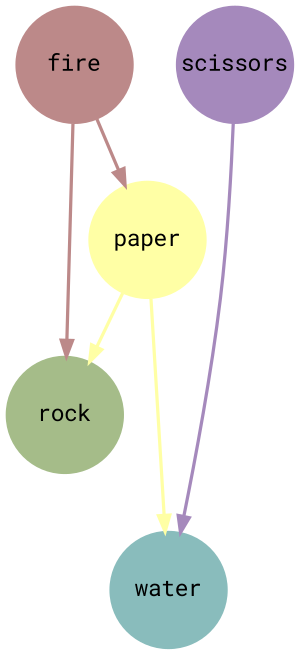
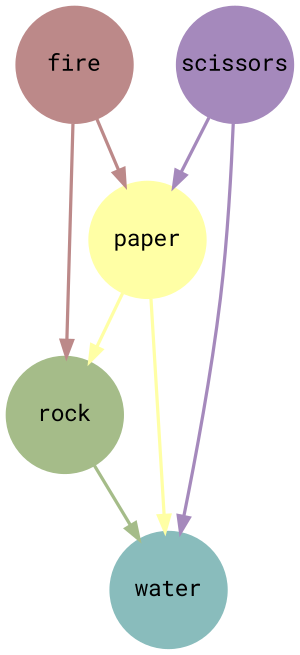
edge "scissors" -> "paper": added
edge "rock" -> "water": added
